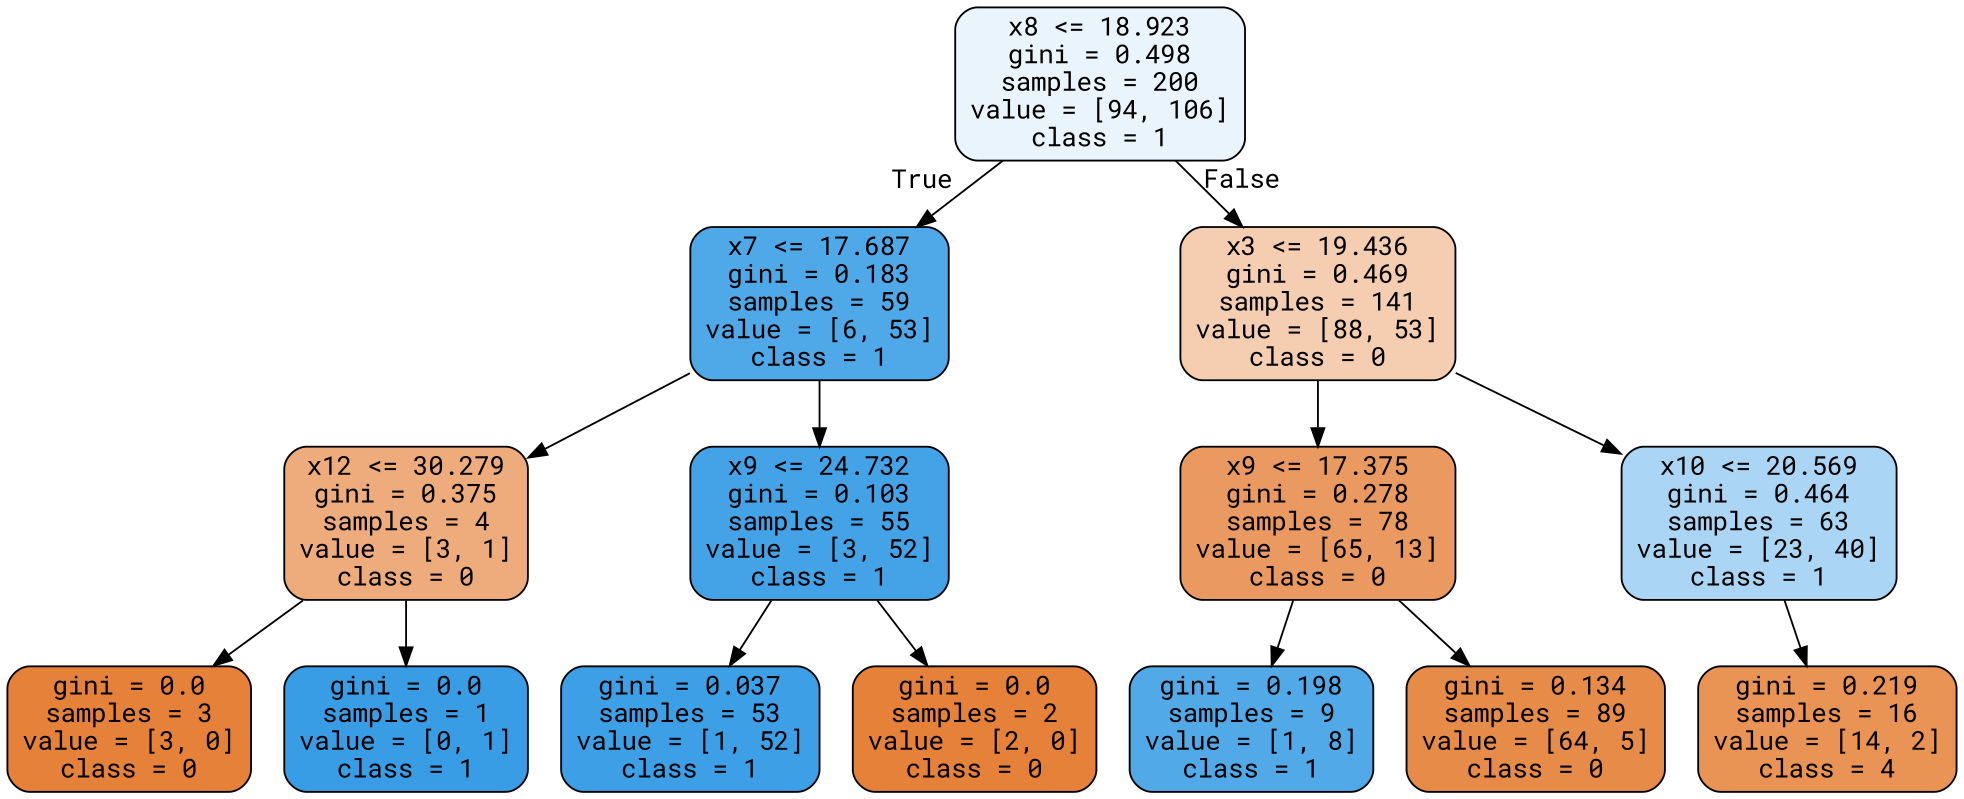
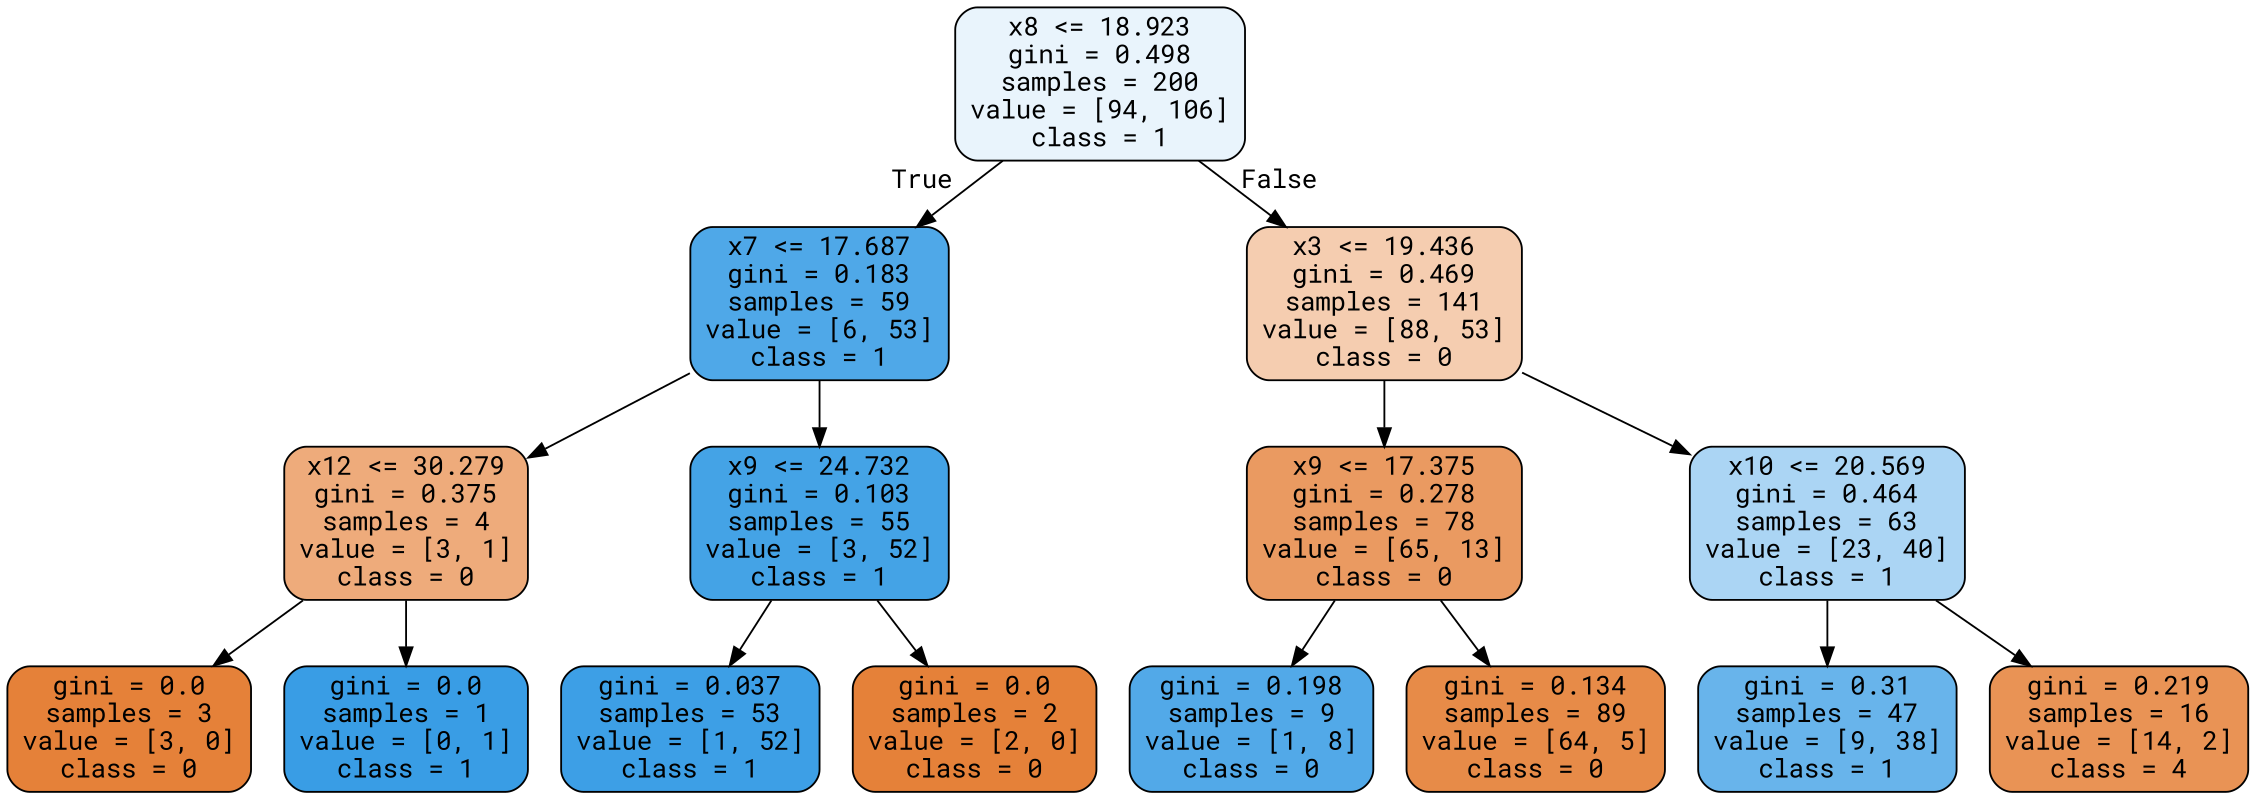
node "gini = 0.198 samples = 9 value = [1, 8] class = 1": label "gini = 0.198 samples = 9 value = [1, 8] class = 1" -> "gini = 0.198 samples = 9 value = [1, 8] class = 0"
node "gini = 0.31 samples = 47 value = [9, 38] class = 1": added
